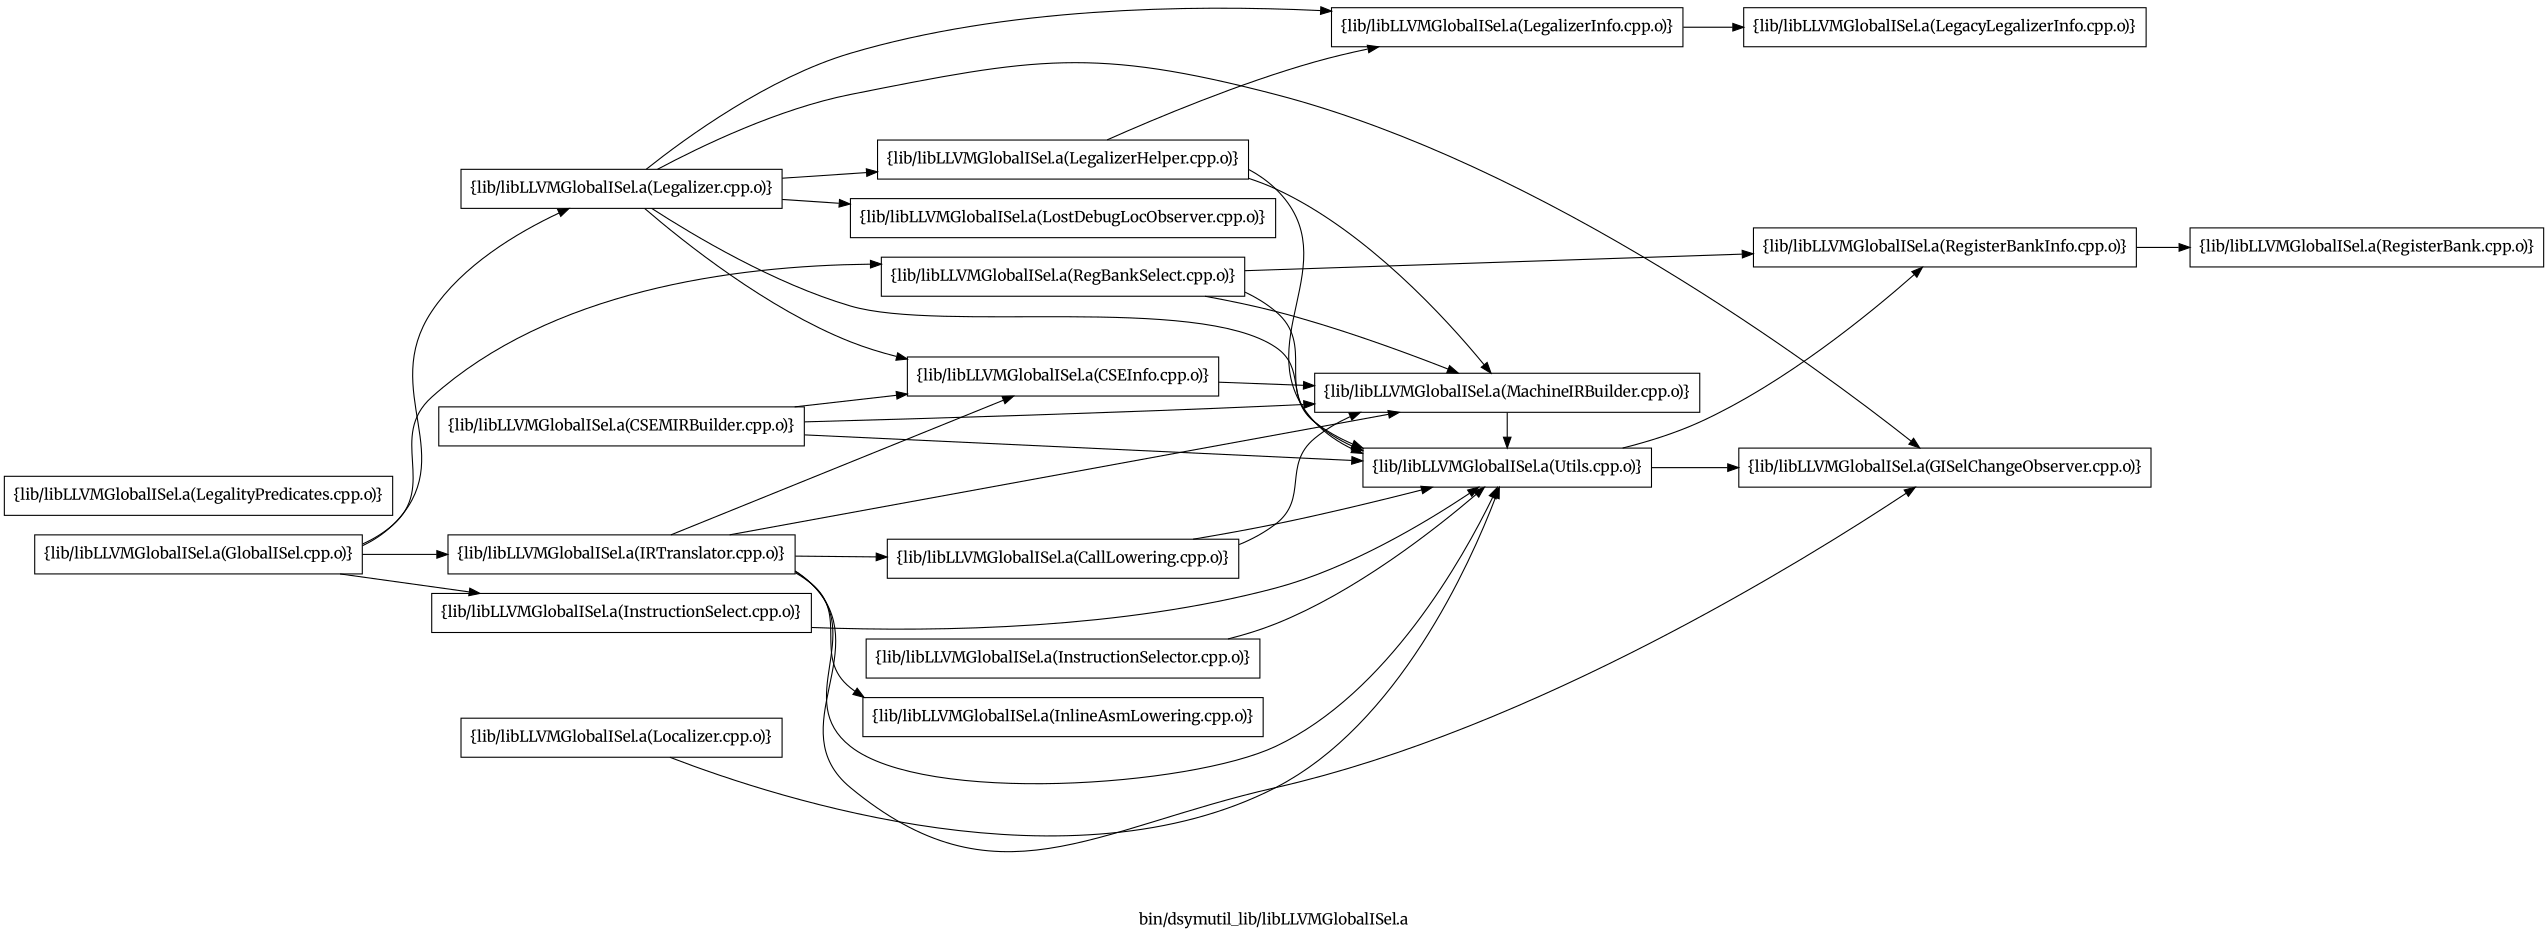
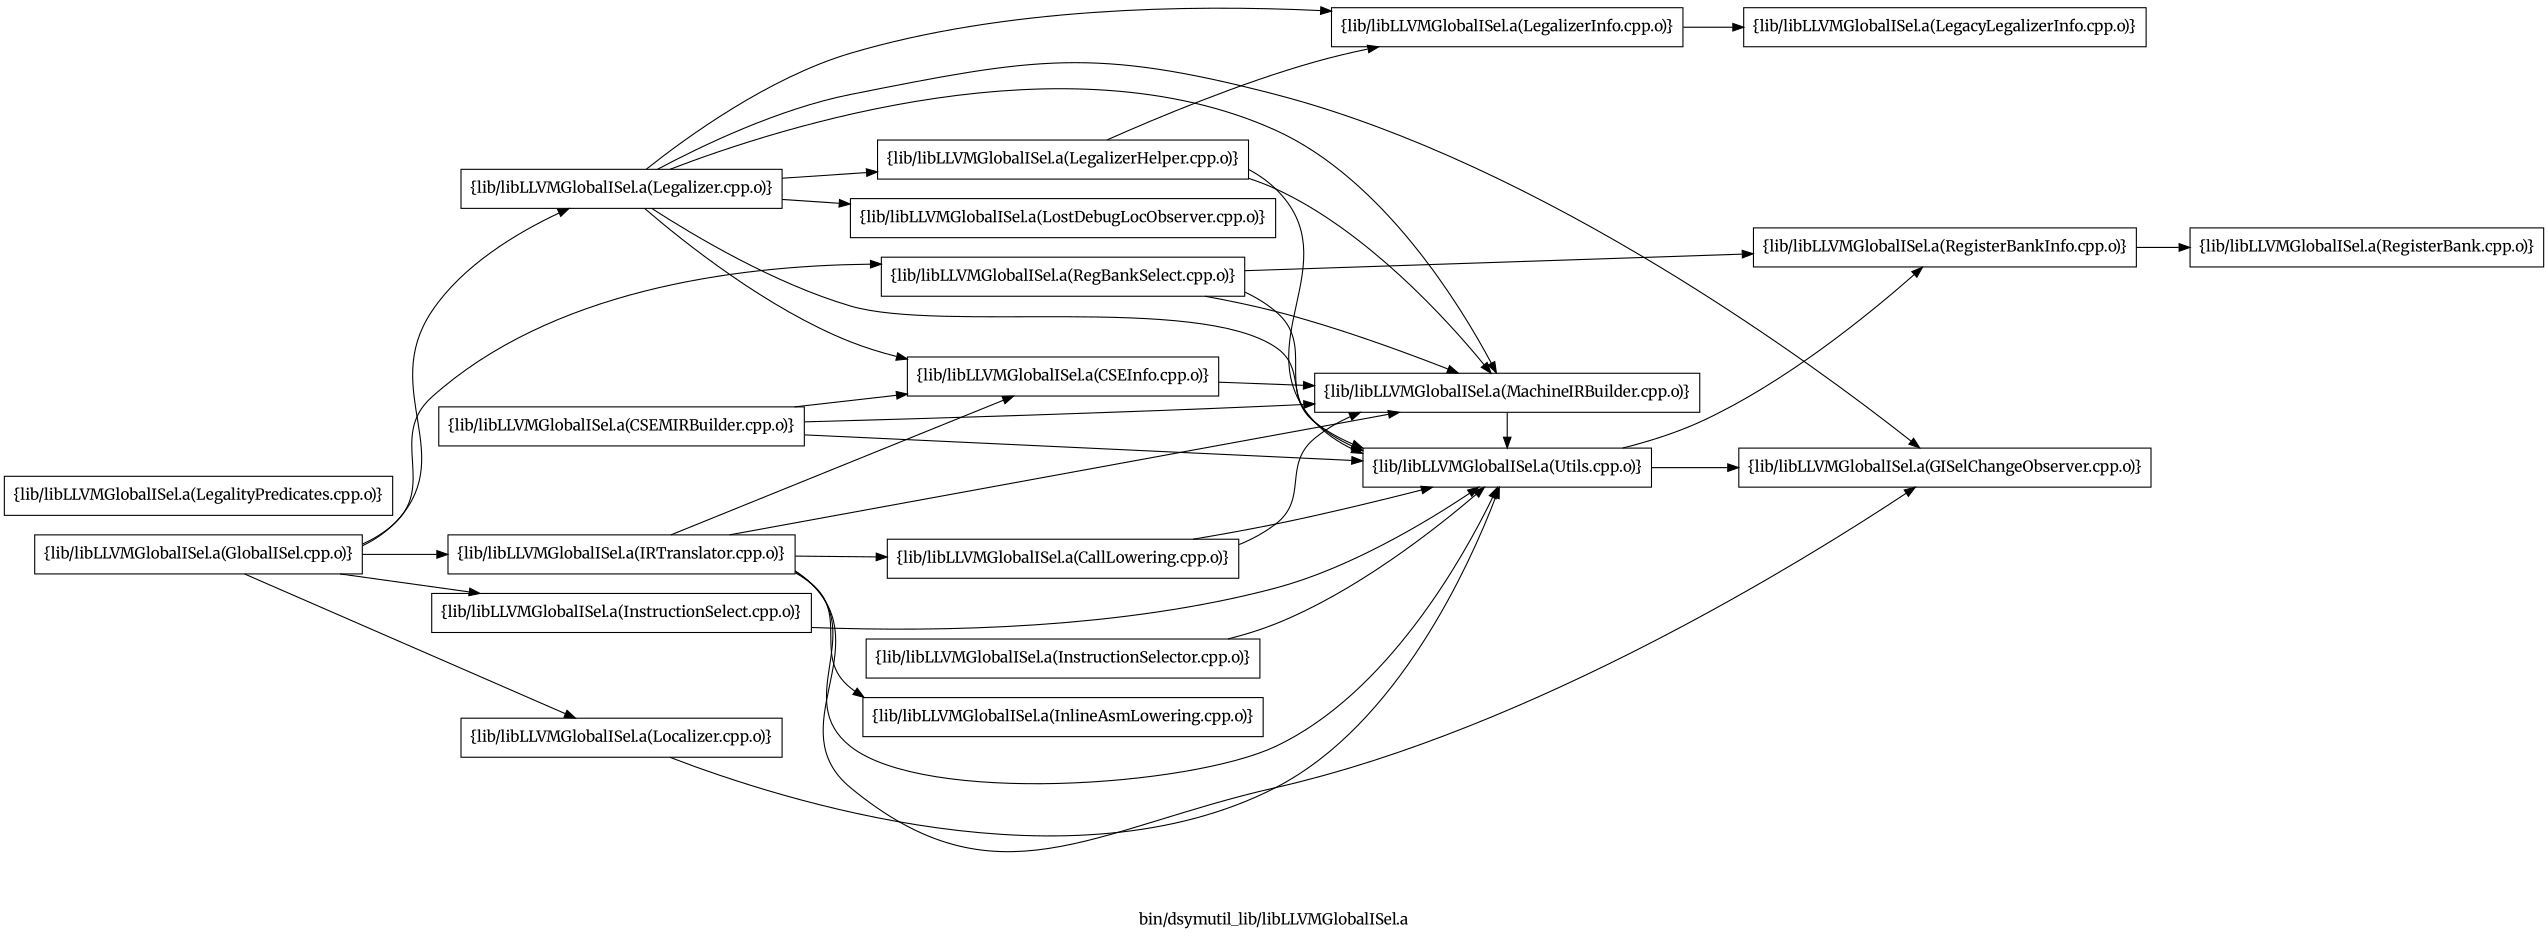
edge "{lib/libLLVMGlobalISel.a(Legalizer.cpp.o)}" -> "{lib/libLLVMGlobalISel.a(MachineIRBuilder.cpp.o)}": added
edge "{lib/libLLVMGlobalISel.a(GlobalISel.cpp.o)}" -> "{lib/libLLVMGlobalISel.a(Localizer.cpp.o)}": added
